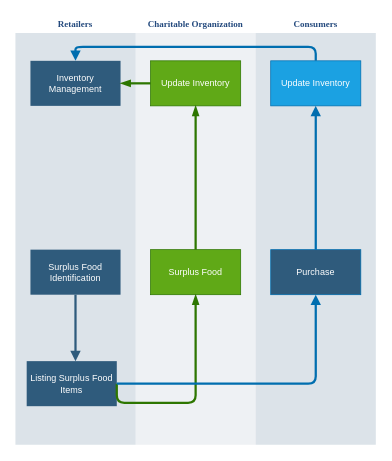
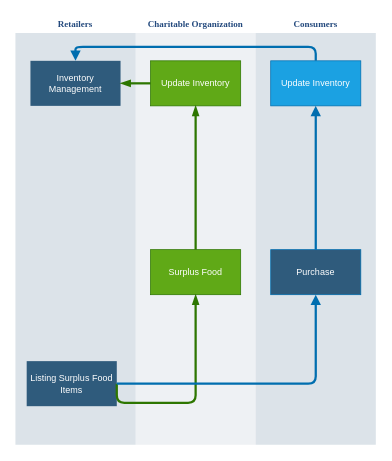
node "Surplus Food Identification": removed
edge "Surplus Food Identification" -> "Listing Surplus Food Items": removed
